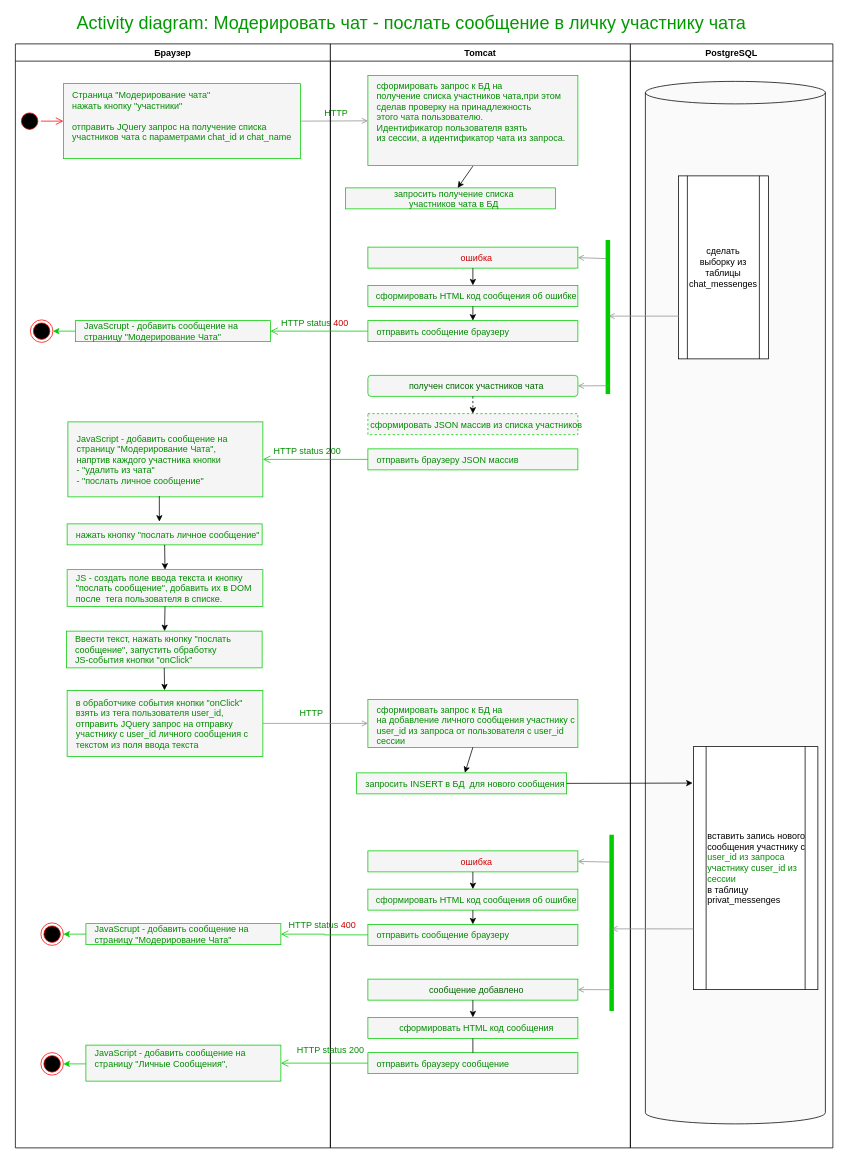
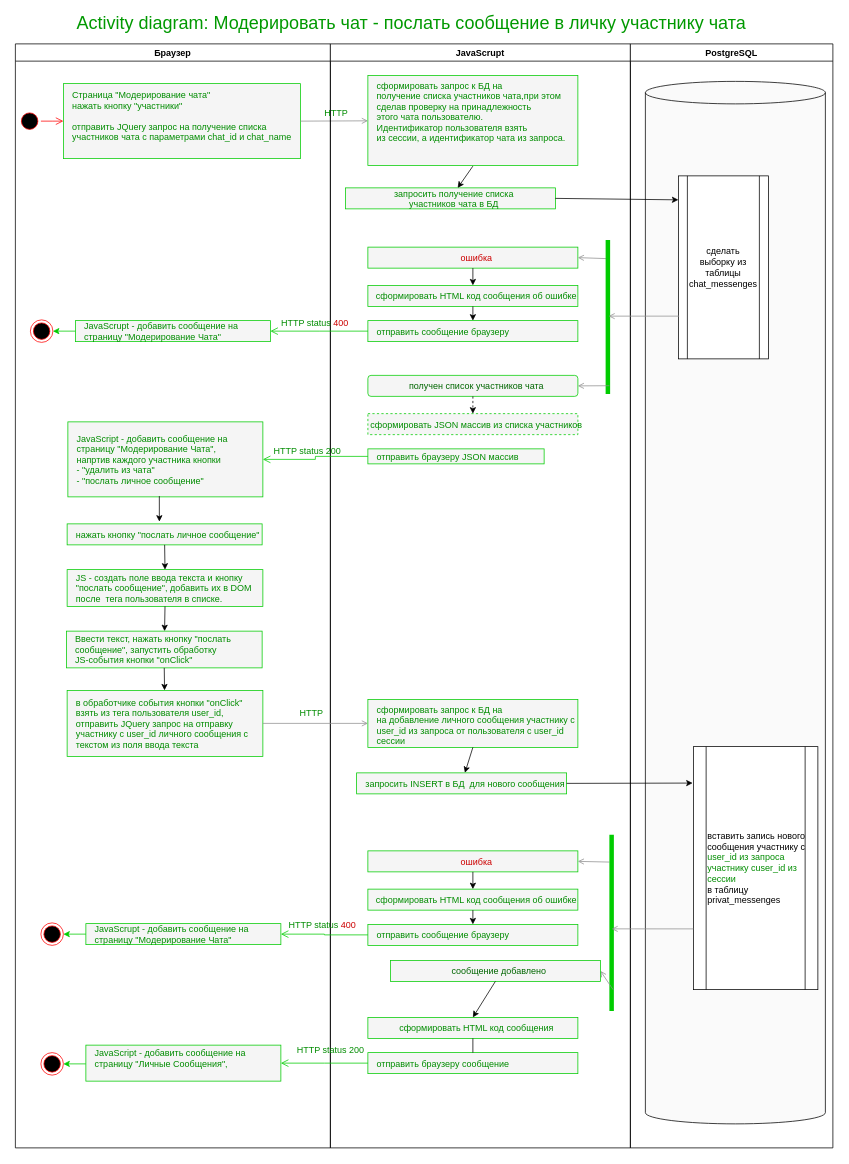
node "Tomcat": label "Tomcat" -> "JavaScrupt"
edge "запросить получение списка участников чата в БД" -> "сделать выборку изтаблицыchat_messenges": added
node "отправить браузеру JSON массив": size 210x21 -> 176x15
node "сообщение добавлено": moved (473, 990) -> (495, 971)
